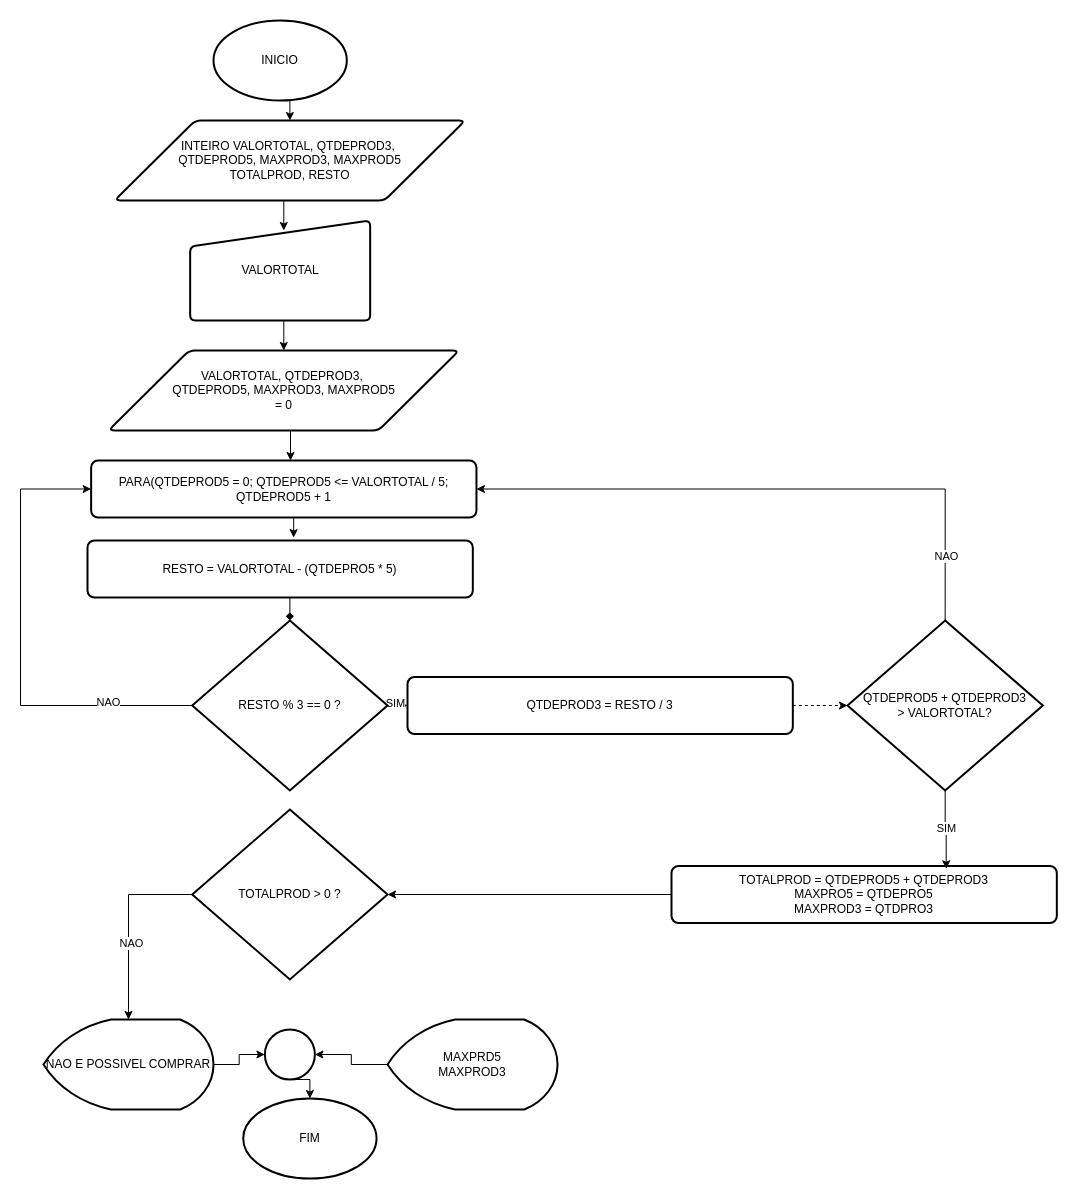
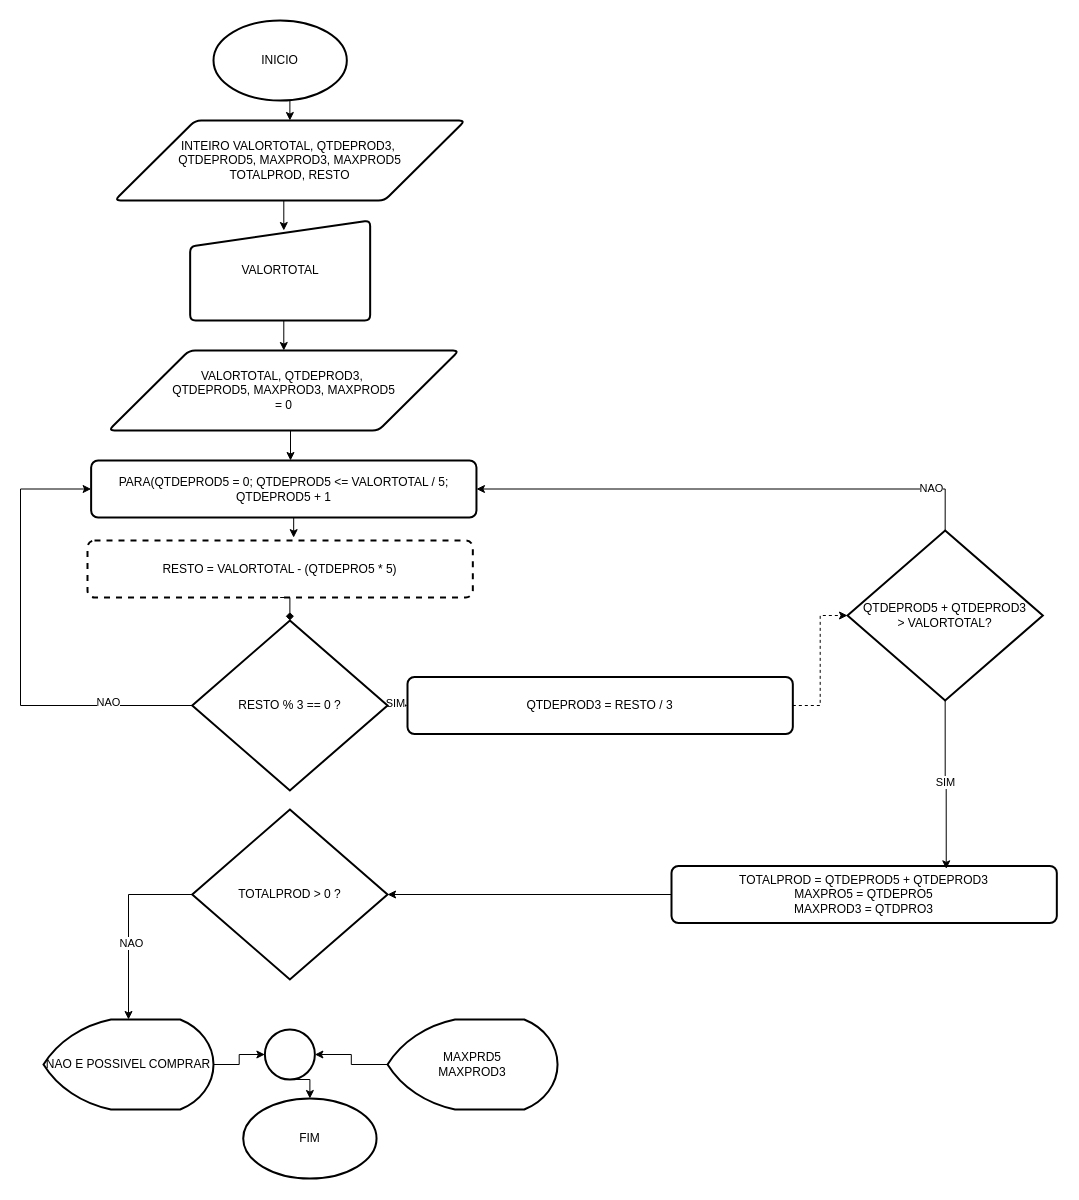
node "RESTO = VALORTOTAL - (QTDEPRO5 * 5)": style solid -> dashed
node "QTDEPROD5 + QTDEPROD3 > VALORTOTAL?": moved (945, 706) -> (945, 616)
